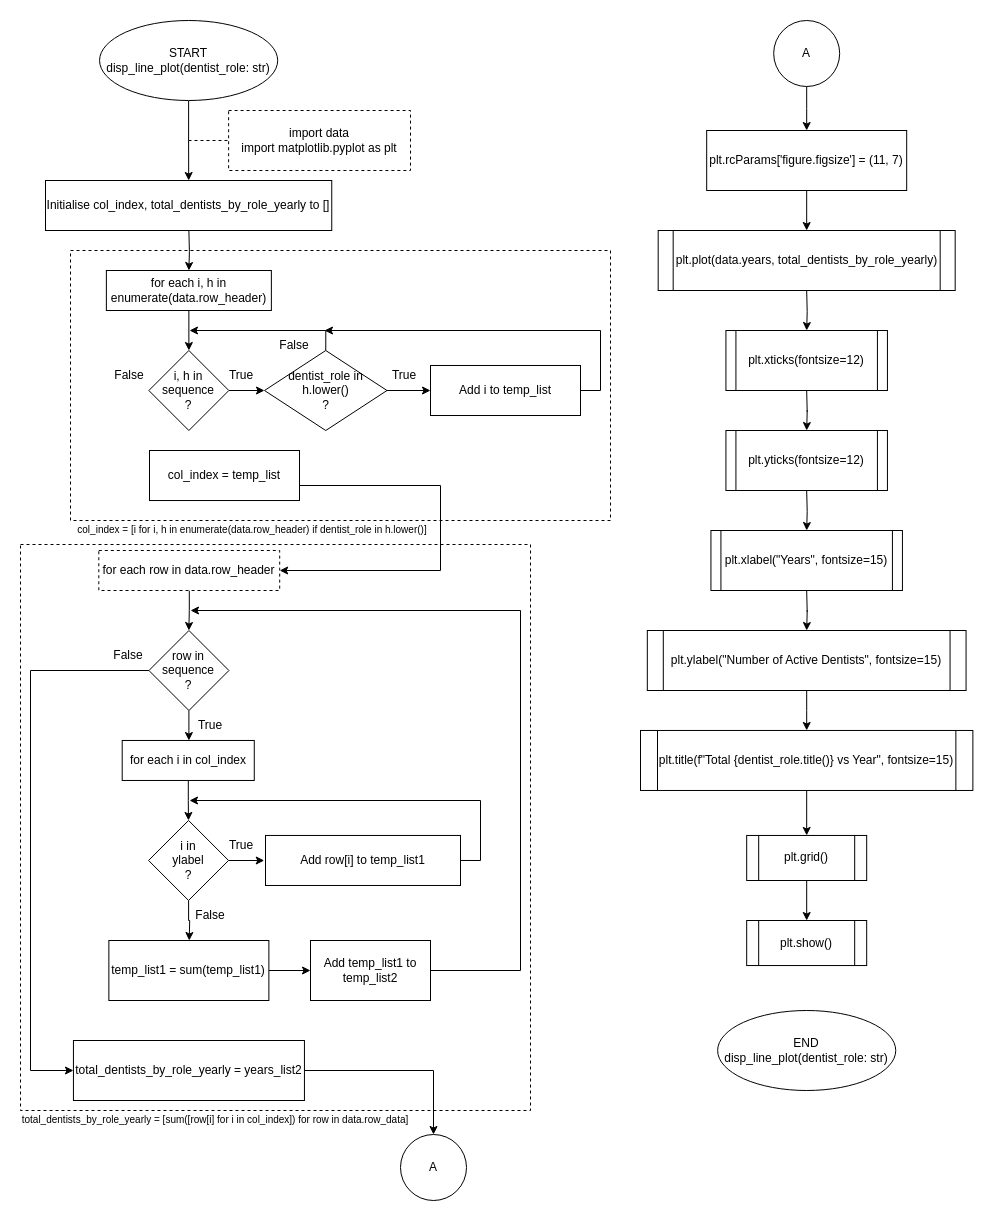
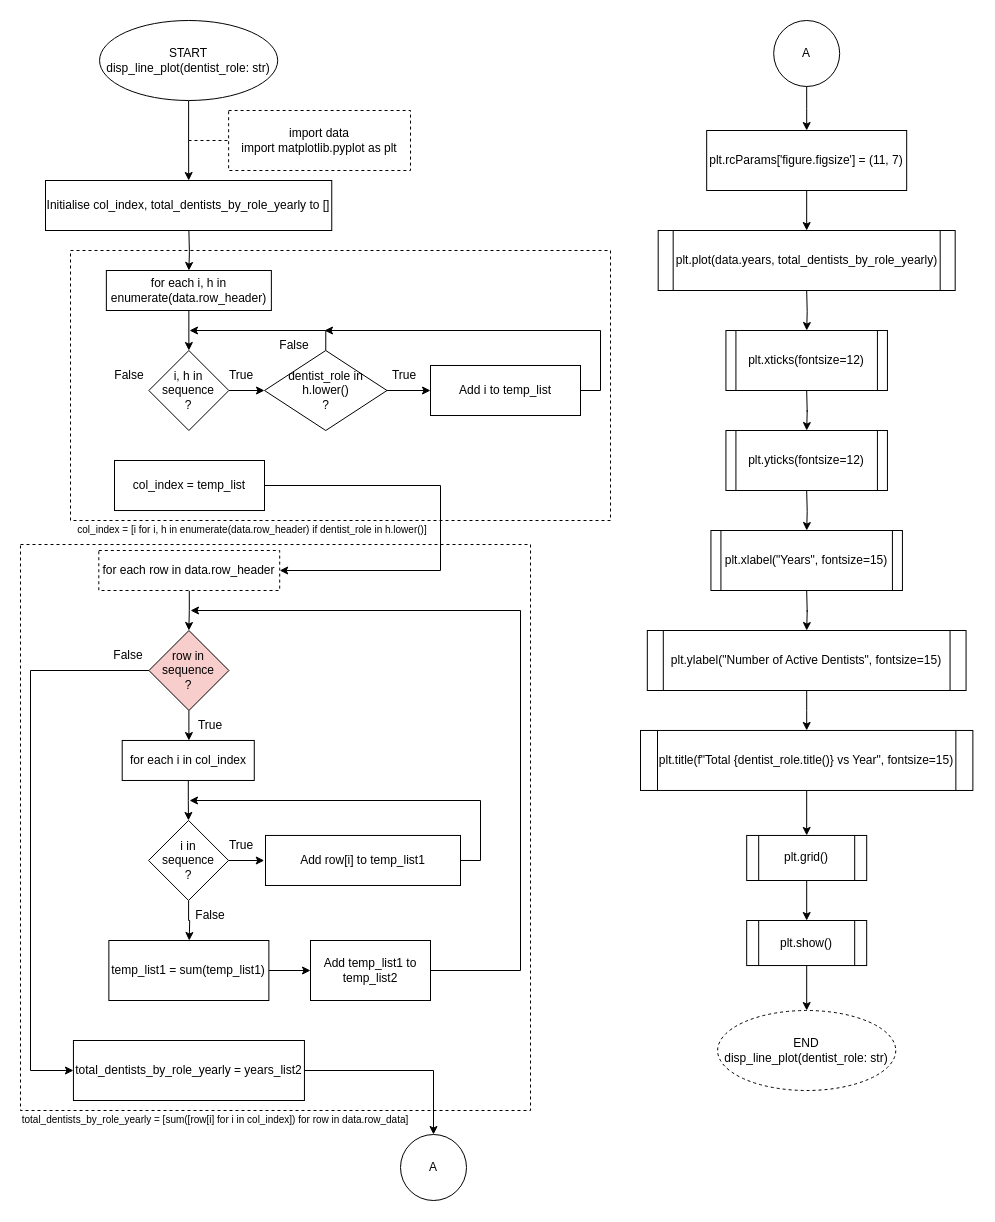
node "col_index = temp_list": moved (225, 476) -> (190, 486)
node "row in sequence ?": fillcolor #ffffff -> #f8cecc
node "i in ylabel ?": label "i in ylabel ?" -> "i in sequence ?"
edge "plt.show()" -> "END disp_line_plot(dentist_role: str)": added
node "END disp_line_plot(dentist_role: str)": style solid -> dashed
